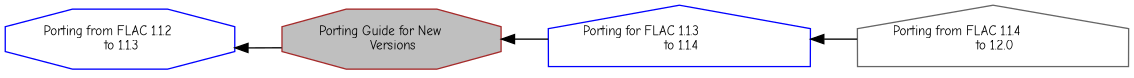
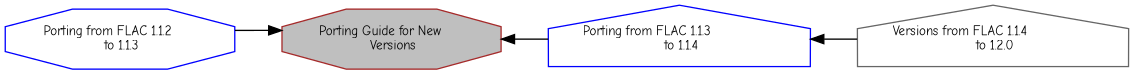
node "Porting for FLAC 1.1.3 to 1.1.4": label "Porting for FLAC 1.1.3 to 1.1.4" -> "Porting from FLAC 1.1.3 to 1.1.4"
node "Porting from FLAC 1.1.4 to 1.2.0": label "Porting from FLAC 1.1.4 to 1.2.0" -> "Versions from FLAC 1.1.4 to 1.2.0"
edge "Porting Guide for New Versions" -> "Porting from FLAC 1.1.2 to 1.1.3": reversed
